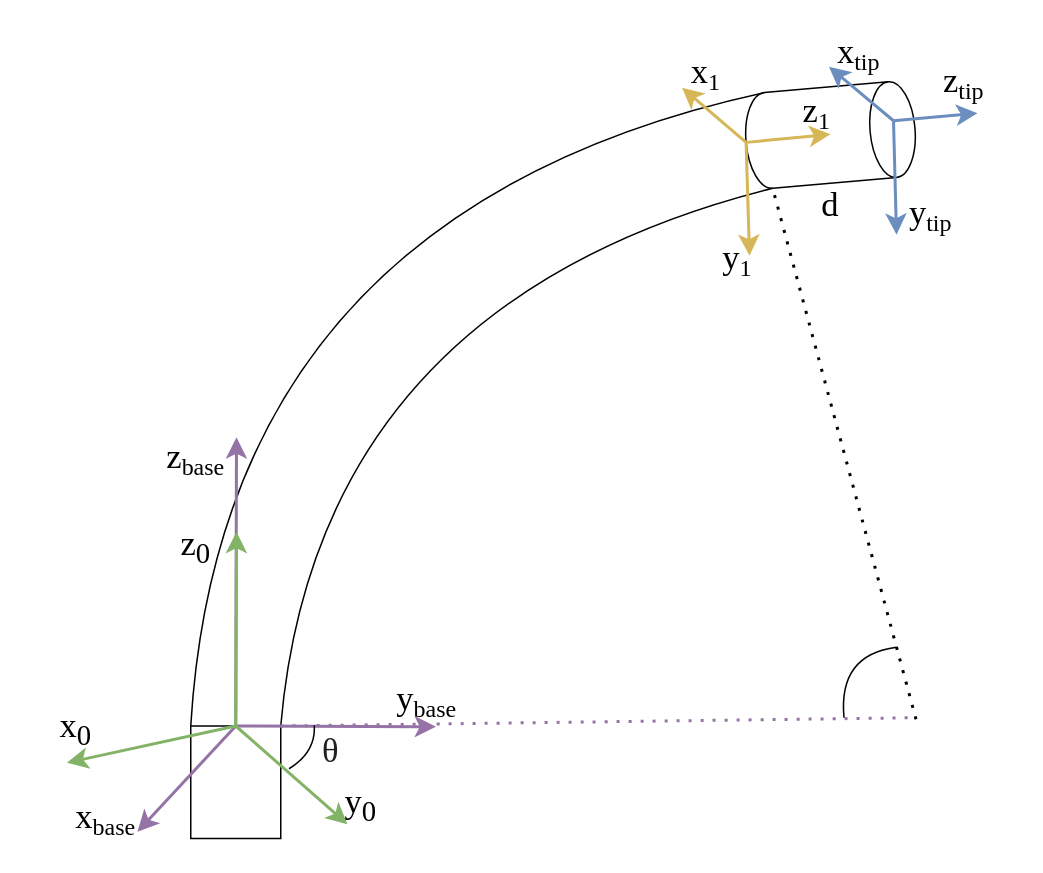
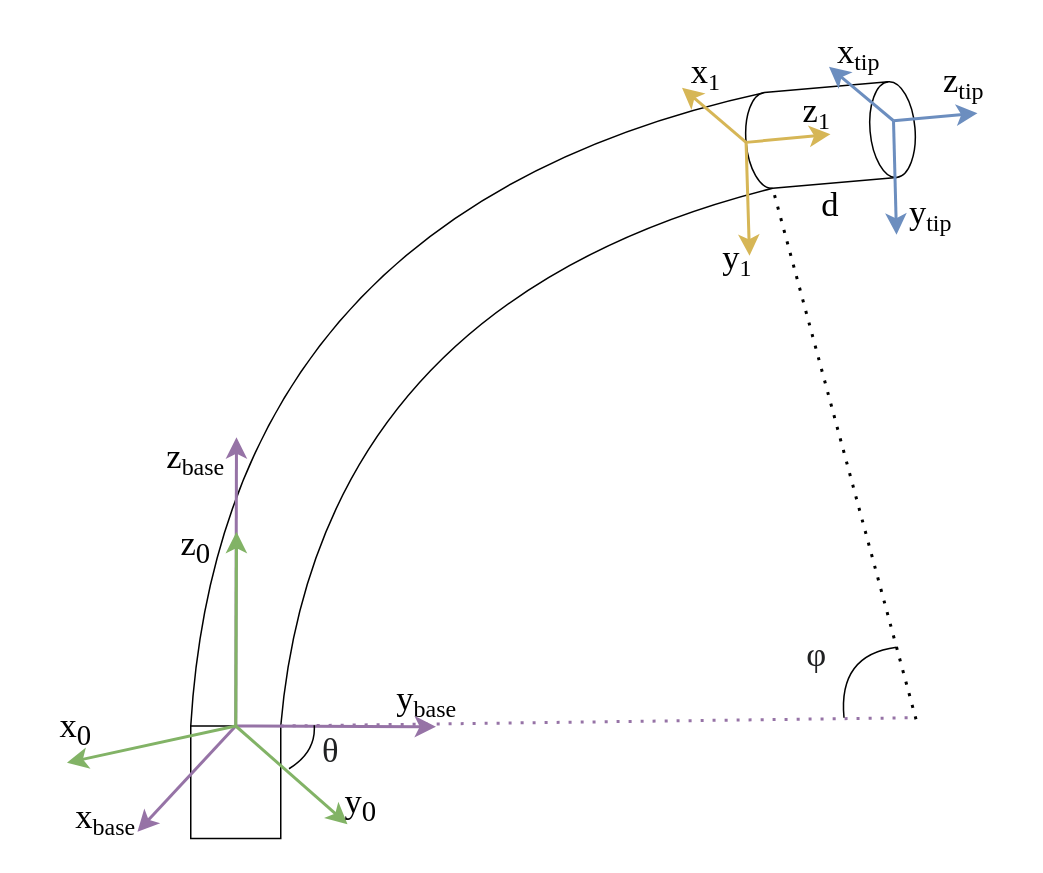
node "φ": added
